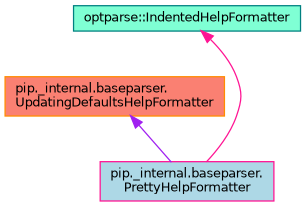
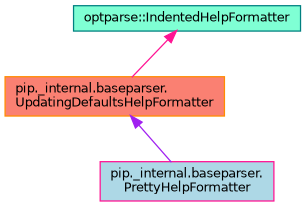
edge "pip._internal.baseparser. PrettyHelpFormatter" -> "optparse::IndentedHelpFormatter": now "pip._internal.baseparser. UpdatingDefaultsHelpFormatter" -> "optparse::IndentedHelpFormatter"
